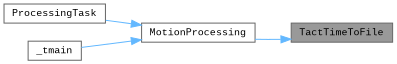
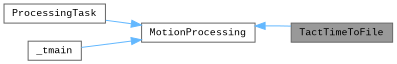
edge "MotionProcessing" -> "TactTimeToFile": reversed
